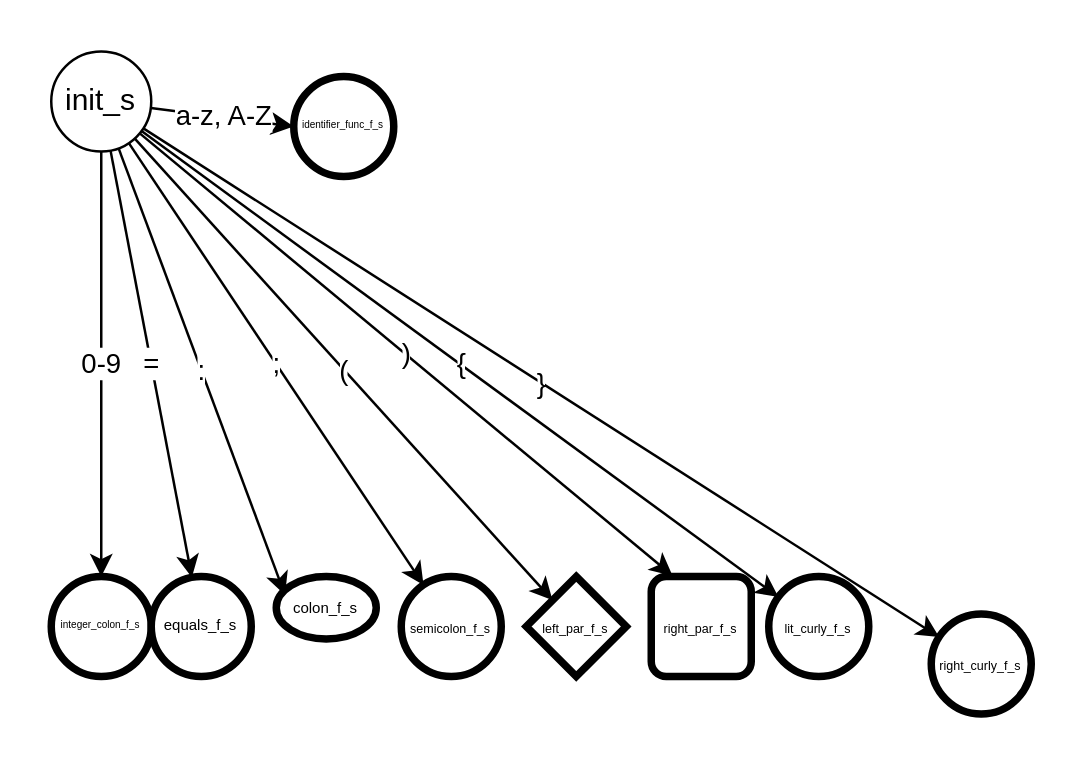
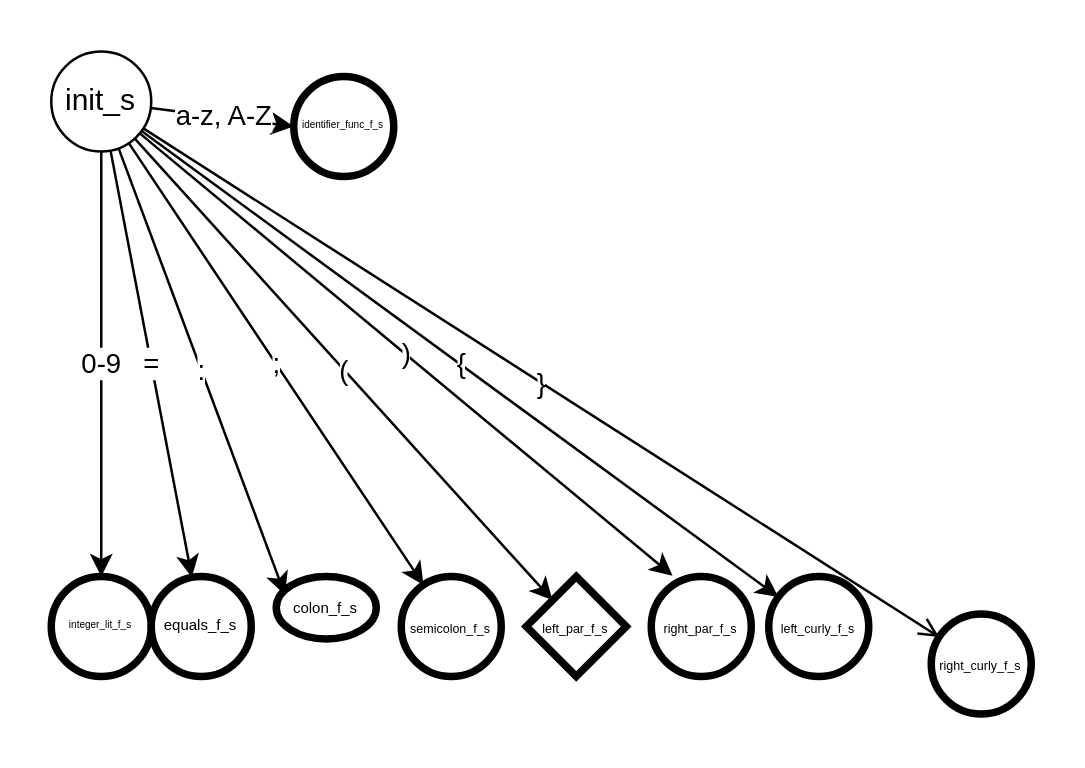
node "integer_colon_f_s": label "integer_colon_f_s" -> "integer_lit_f_s"
node "right_par_f_s": shape rounded rectangle -> ellipse
node "lit_curly_f_s": label "lit_curly_f_s" -> "left_curly_f_s"
edge "init_s" -> "right_curly_f_s": arrowhead classic -> open
